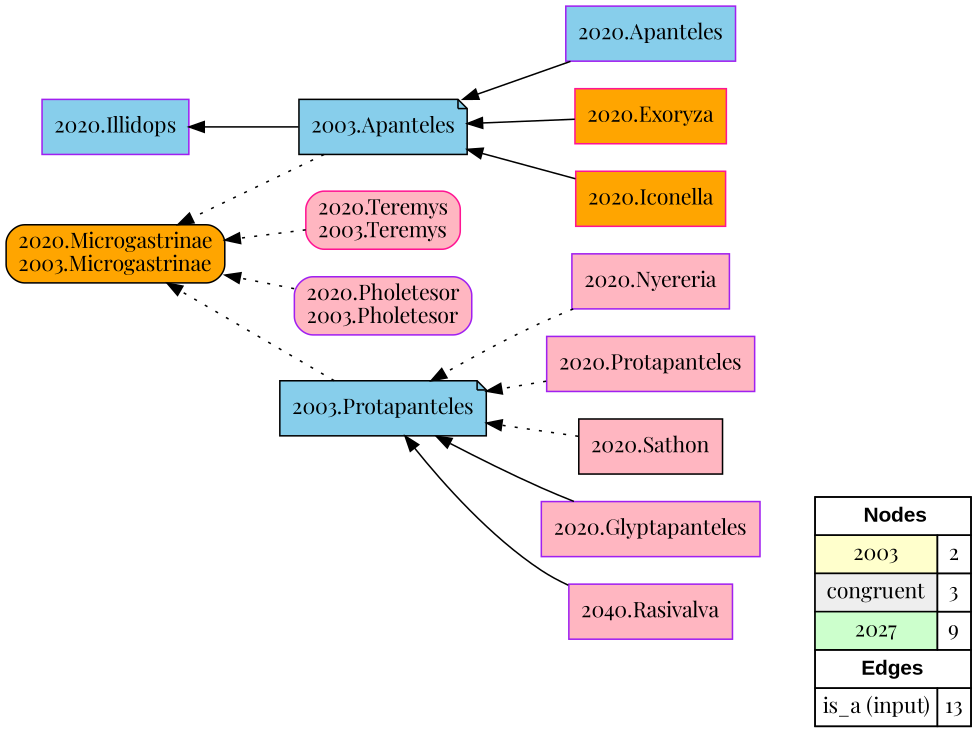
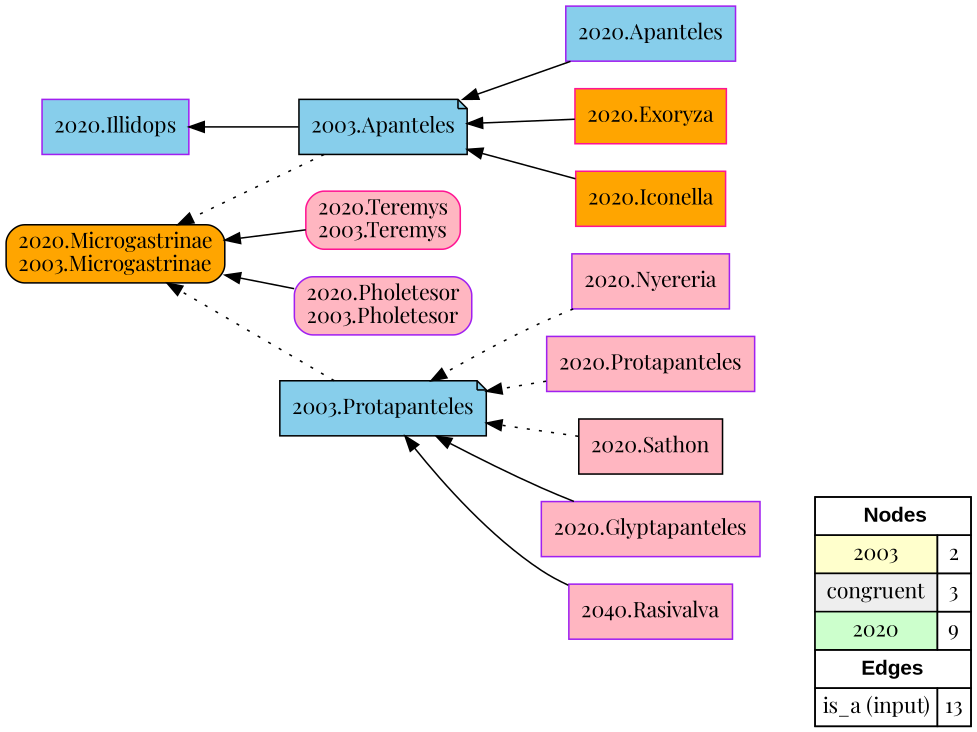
edge "2020.Teremys 2003.Teremys" -> "2020.Microgastrinae 2003.Microgastrinae": style dotted -> solid
edge "2020.Pholetesor 2003.Pholetesor" -> "2020.Microgastrinae 2003.Microgastrinae": style dotted -> solid
node "Nodes": text "2027" -> "2020"
